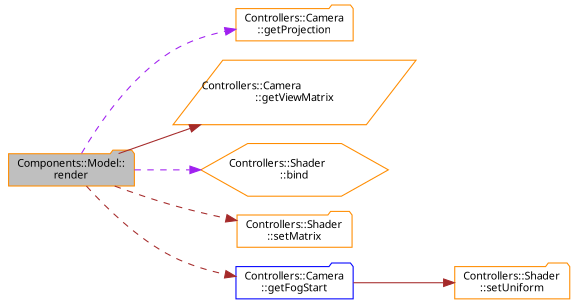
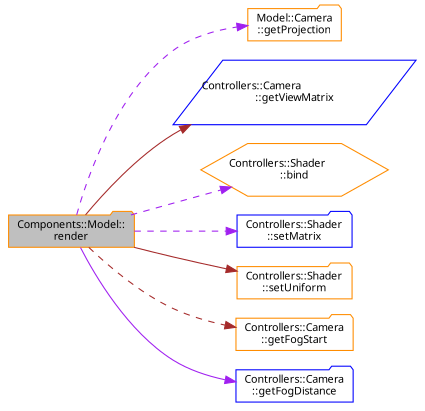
node "Controllers::Camera ::getProjection": label "Controllers::Camera ::getProjection" -> "Model::Camera ::getProjection"
node "Controllers::Camera ::getViewMatrix": color darkorange -> blue
edge "Components::Model:: render" -> "Controllers::Shader ::setMatrix": color brown -> purple
node "Controllers::Shader ::setMatrix": color darkorange -> blue
node "Controllers::Camera ::getFogStart": color blue -> darkorange
edge "Controllers::Camera ::getFogStart" -> "Controllers::Shader ::setUniform": now "Components::Model:: render" -> "Controllers::Shader ::setUniform"
node "Controllers::Camera ::getFogDistance": added
